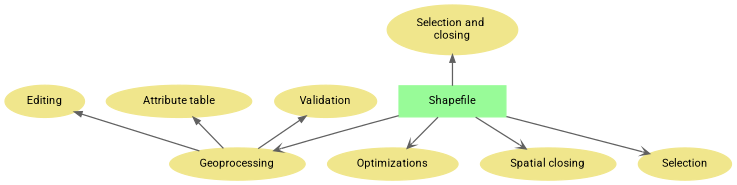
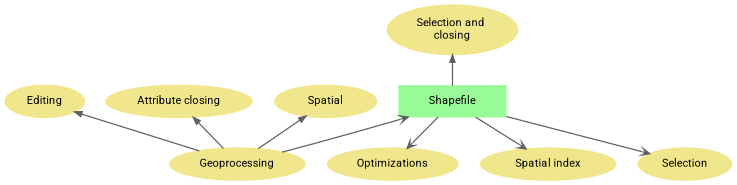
node "Attribute table": label "Attribute table" -> "Attribute closing"
node "Validation": label "Validation" -> "Spatial"
edge "Shapefile" -> "Geoprocessing": reversed
node "Spatial closing": label "Spatial closing" -> "Spatial index"
